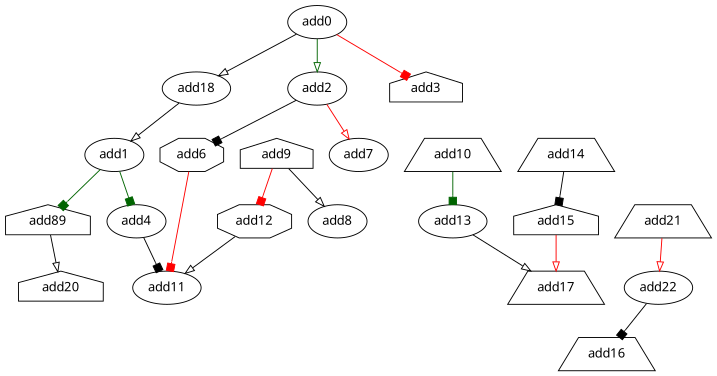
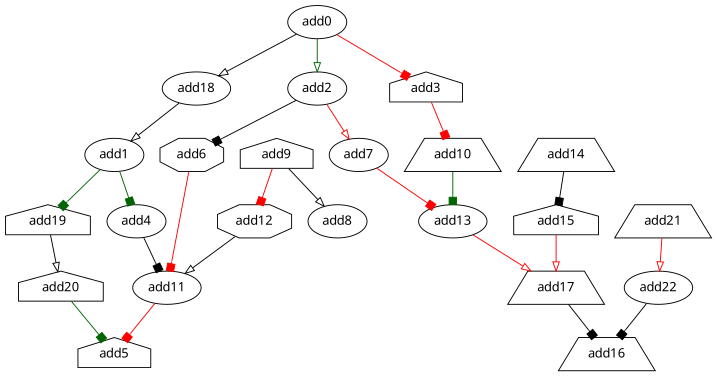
edge "add3" -> "add10": added
edge "add7" -> "add13": added
node "add89": label "add89" -> "add19"
edge "add13" -> "add17": color black -> red
edge "add17" -> "add16": added
node "add5": added
